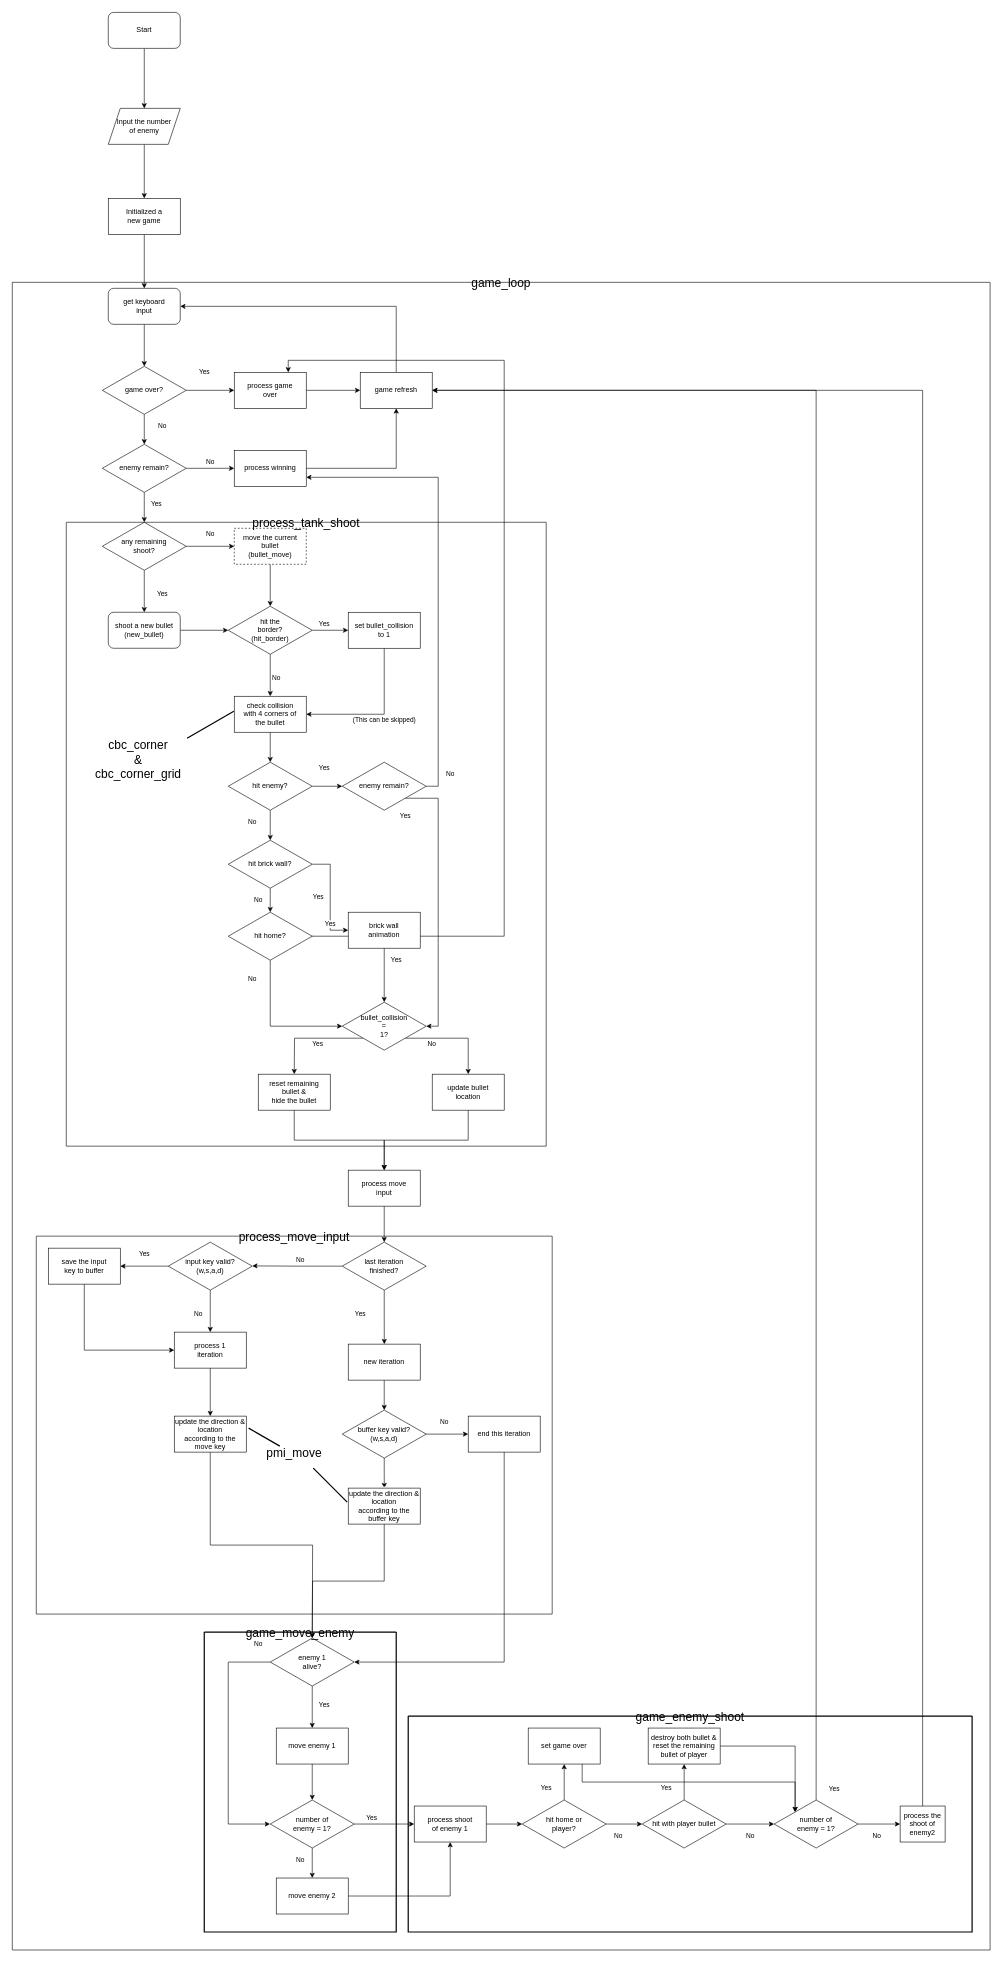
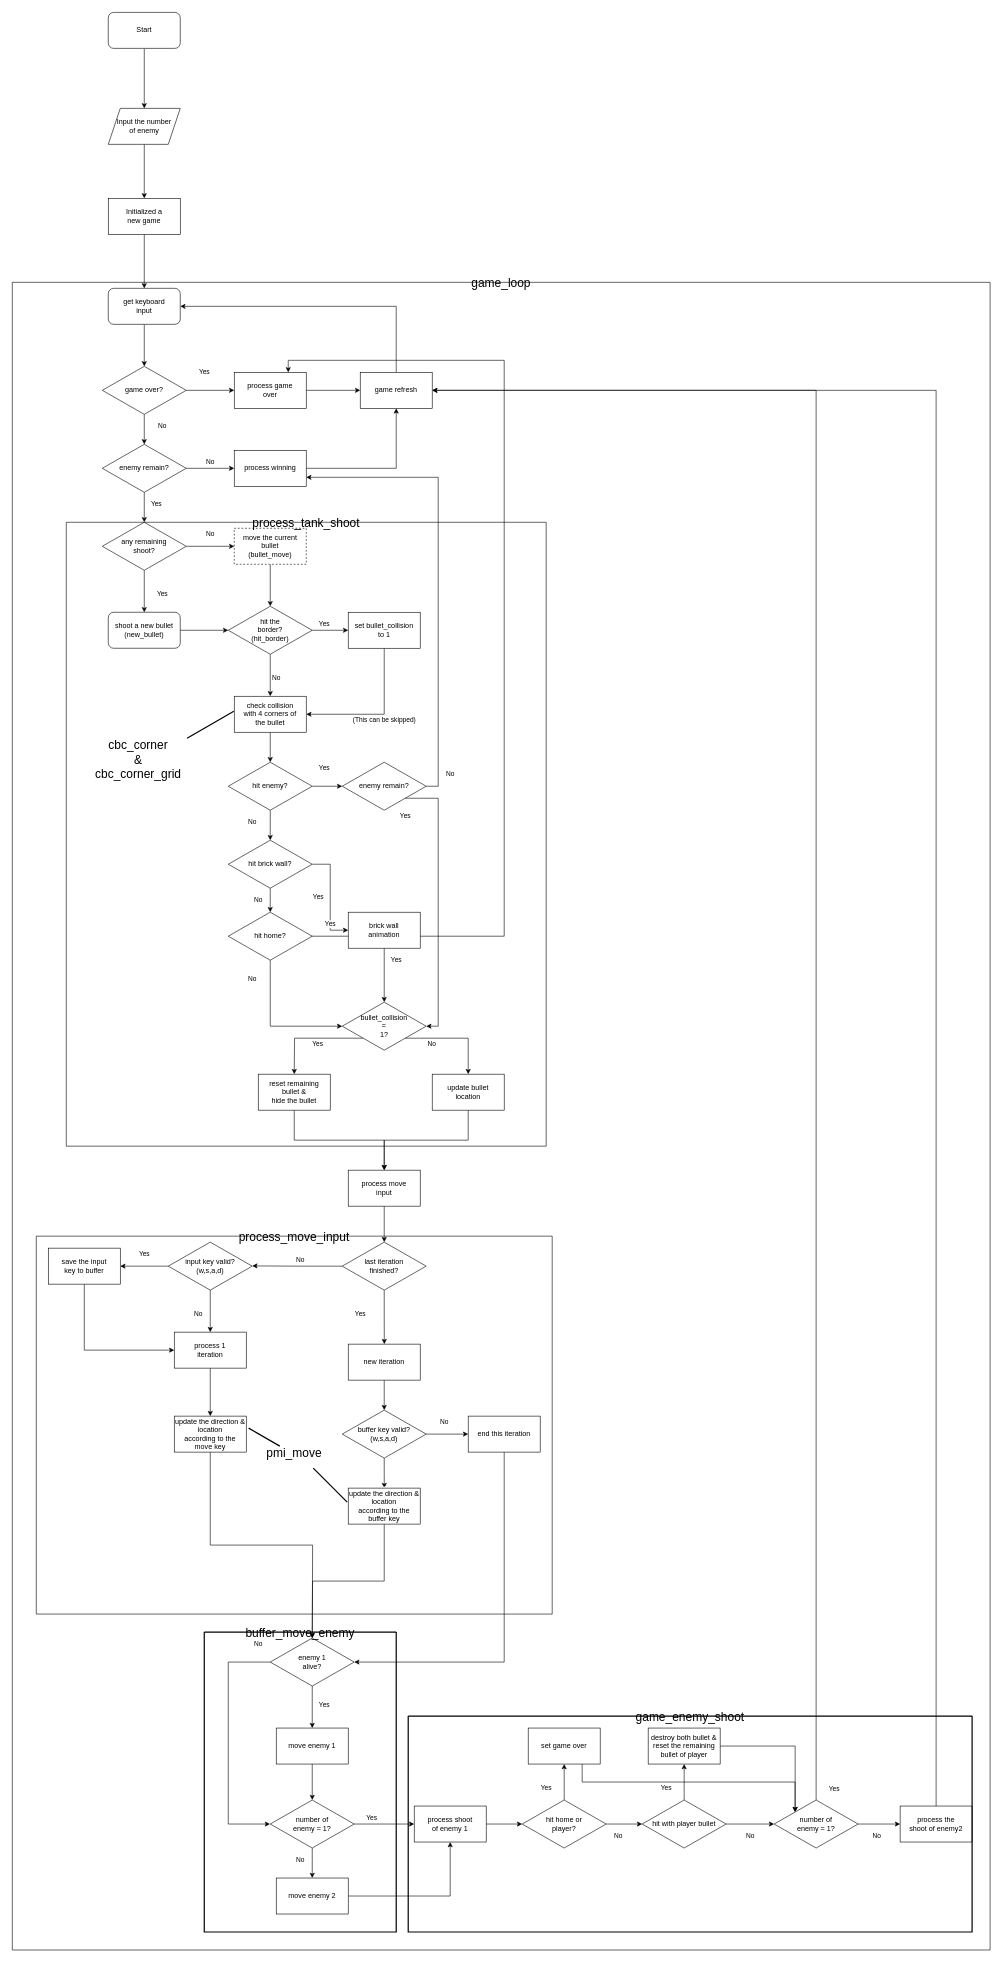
node "game_move_enemy": label "game_move_enemy" -> "buffer_move_enemy"
node "process the shoot of enemy2": size 45x36 -> 72x36
